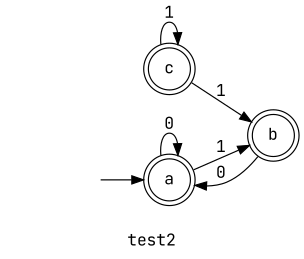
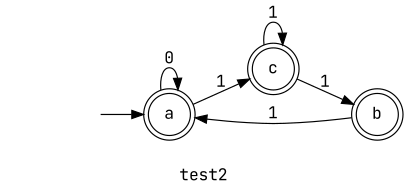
edge "a" -> "b": now "a" -> "c"
edge "b" -> "a": label "0" -> "1"
